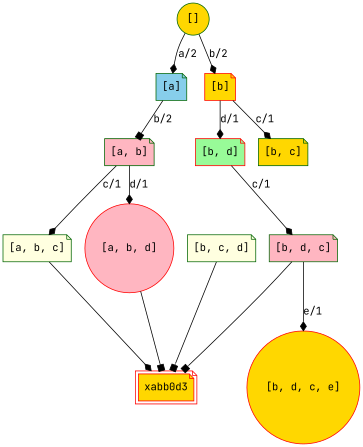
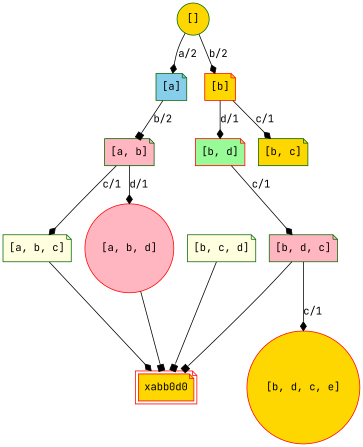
edge "[b, d, c]" -> "[b, d, c, e]": label "e/1" -> "c/1"
node "xabb0d3": label "xabb0d3" -> "xabb0d0"
